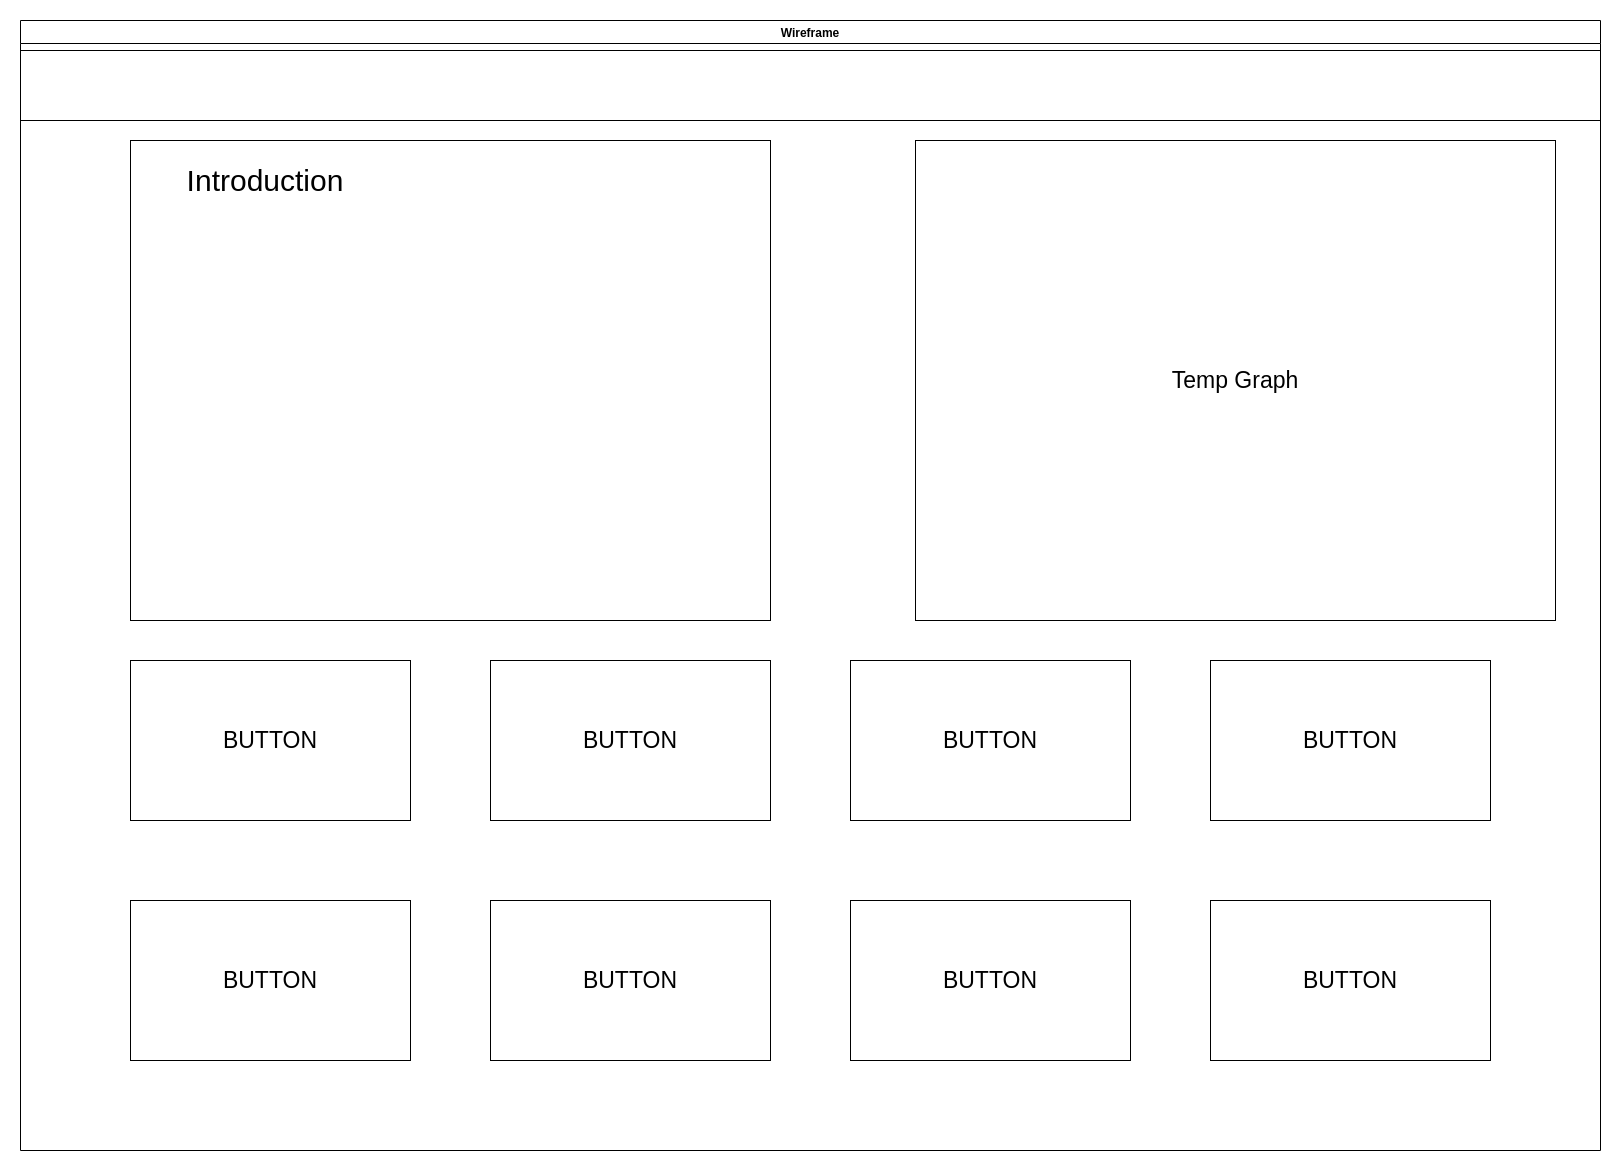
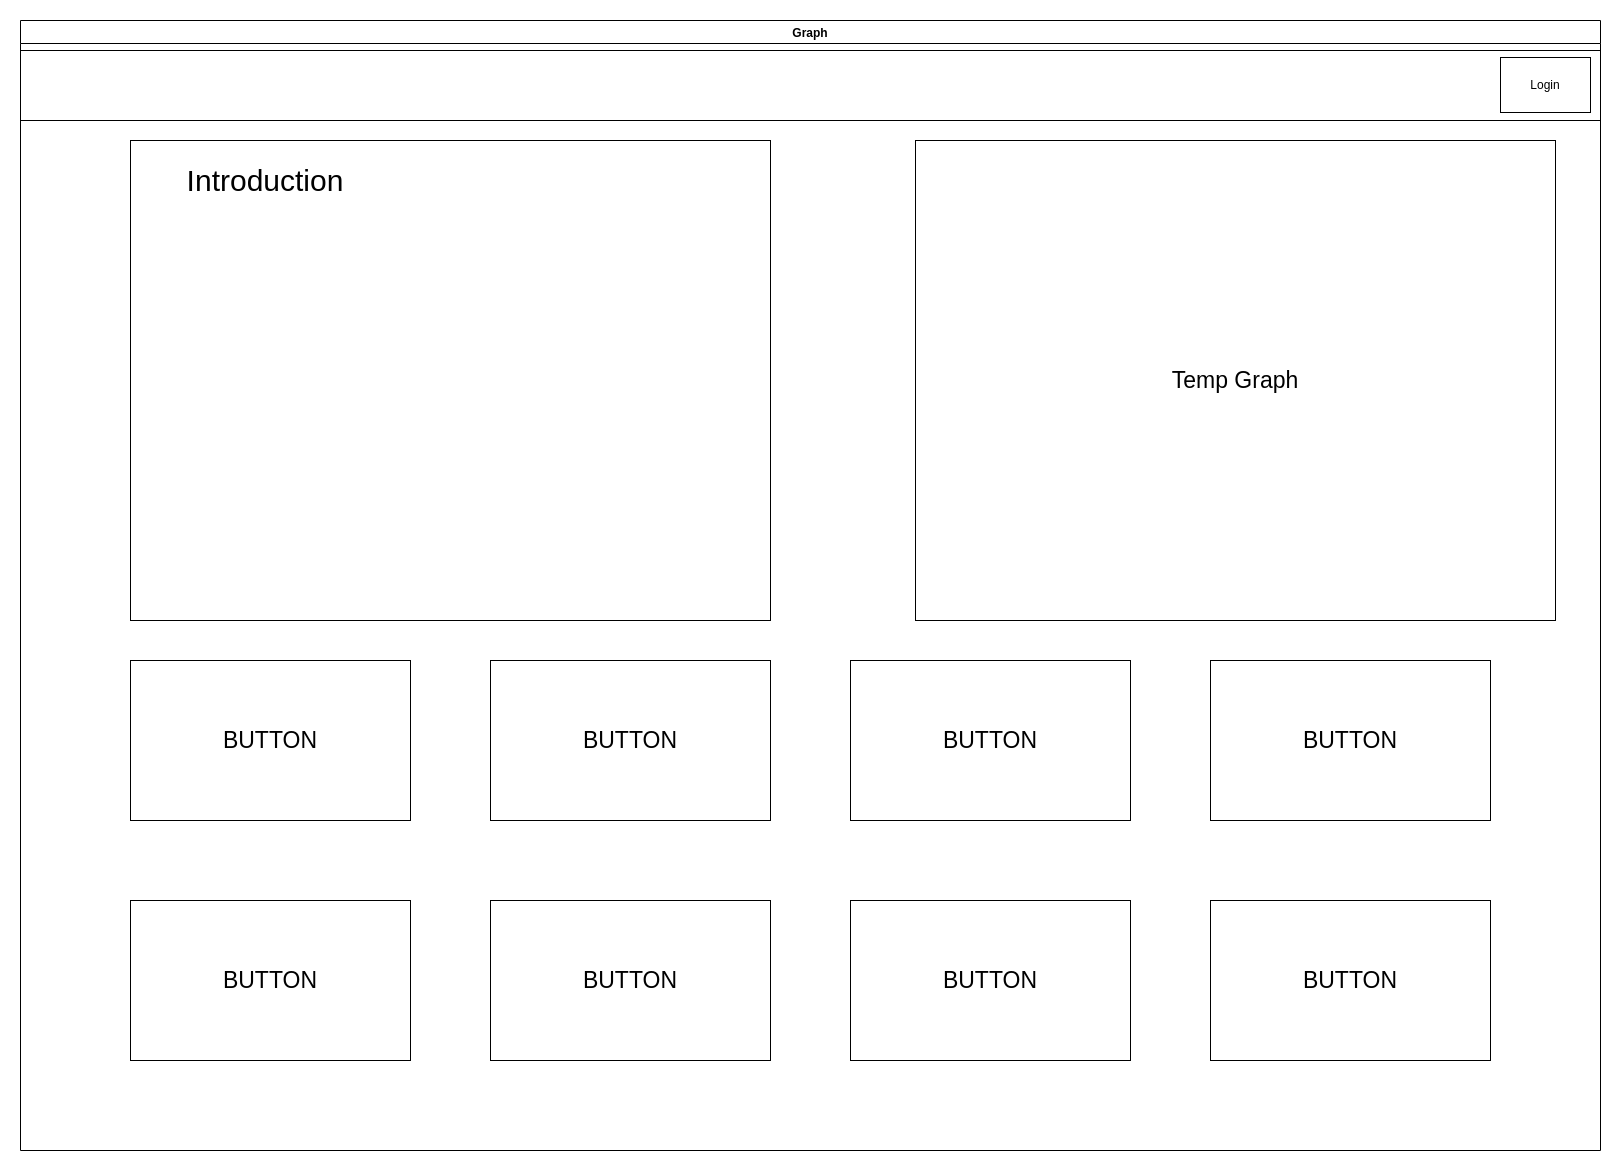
node "Wireframe": label "Wireframe" -> "Graph"
node "Login": added
